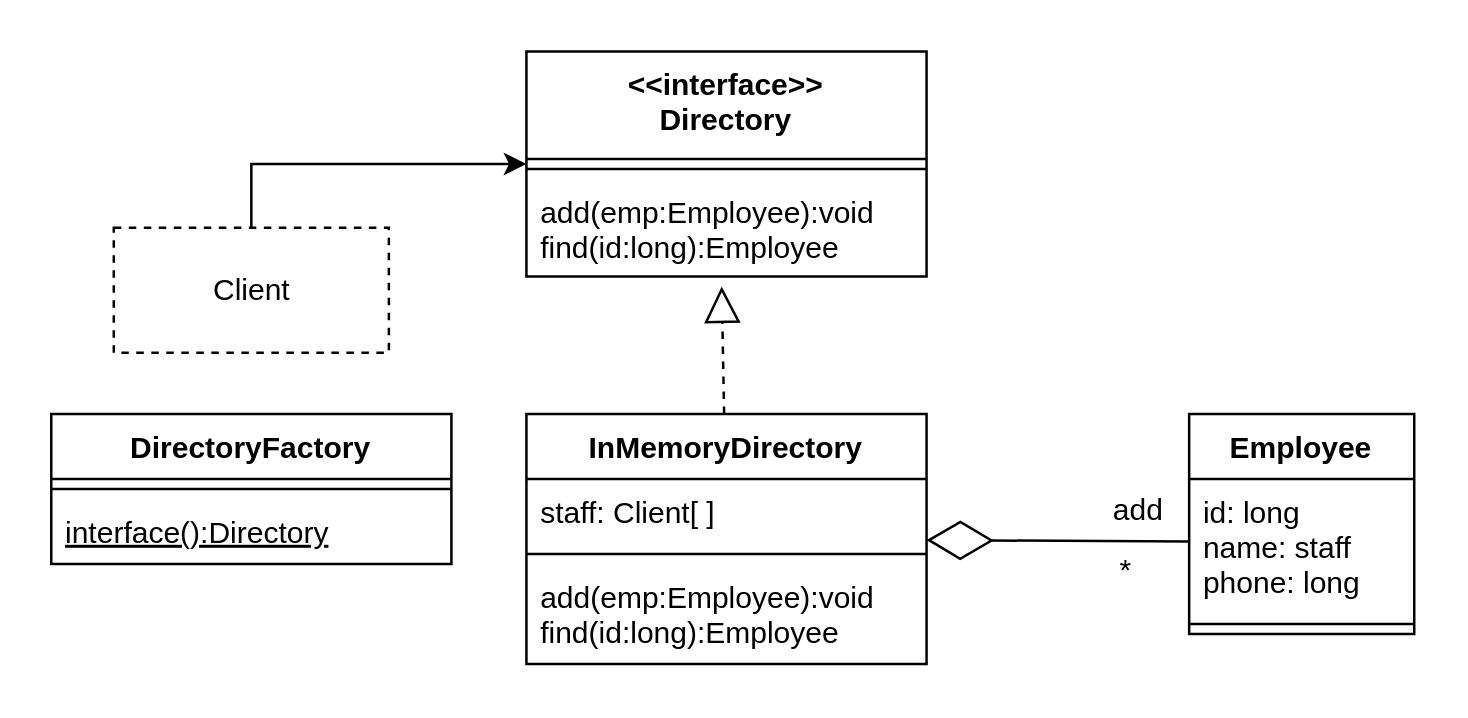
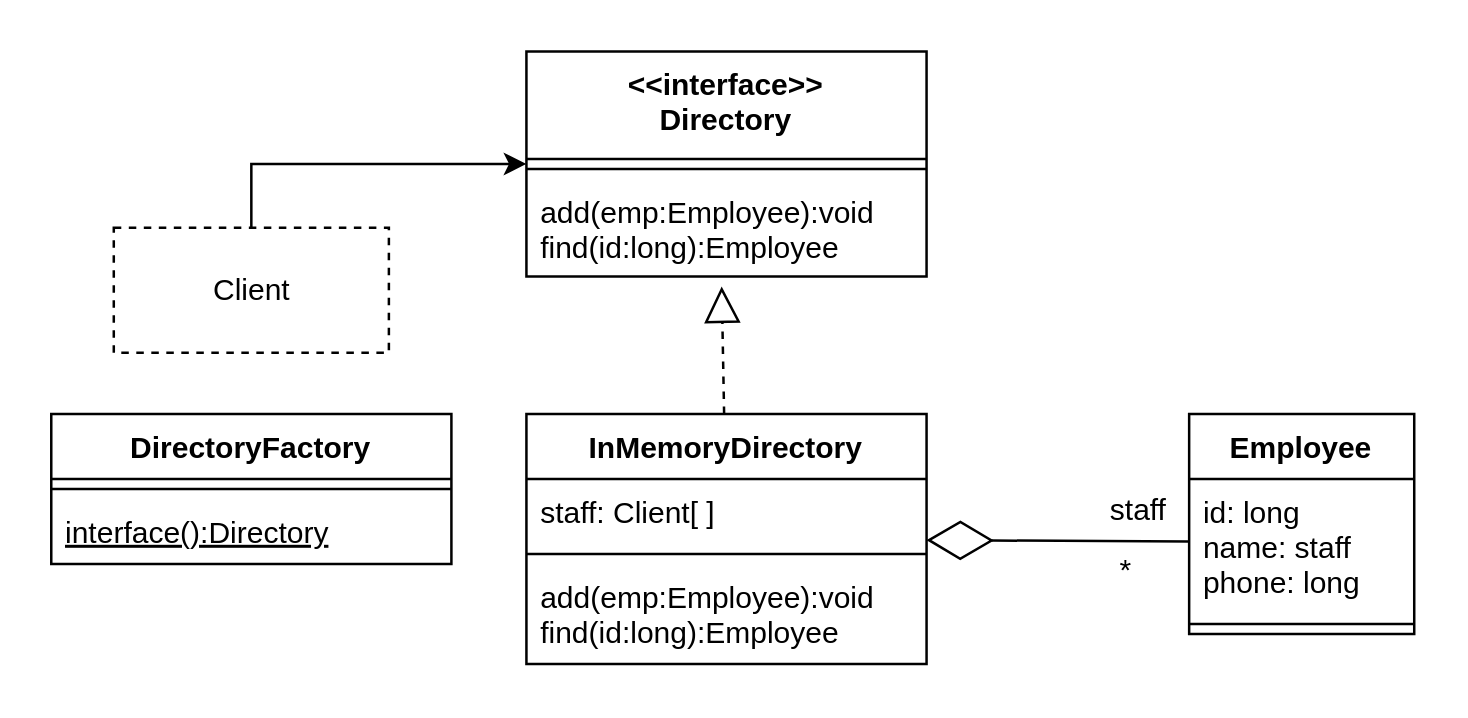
node "add": label "add" -> "staff"
